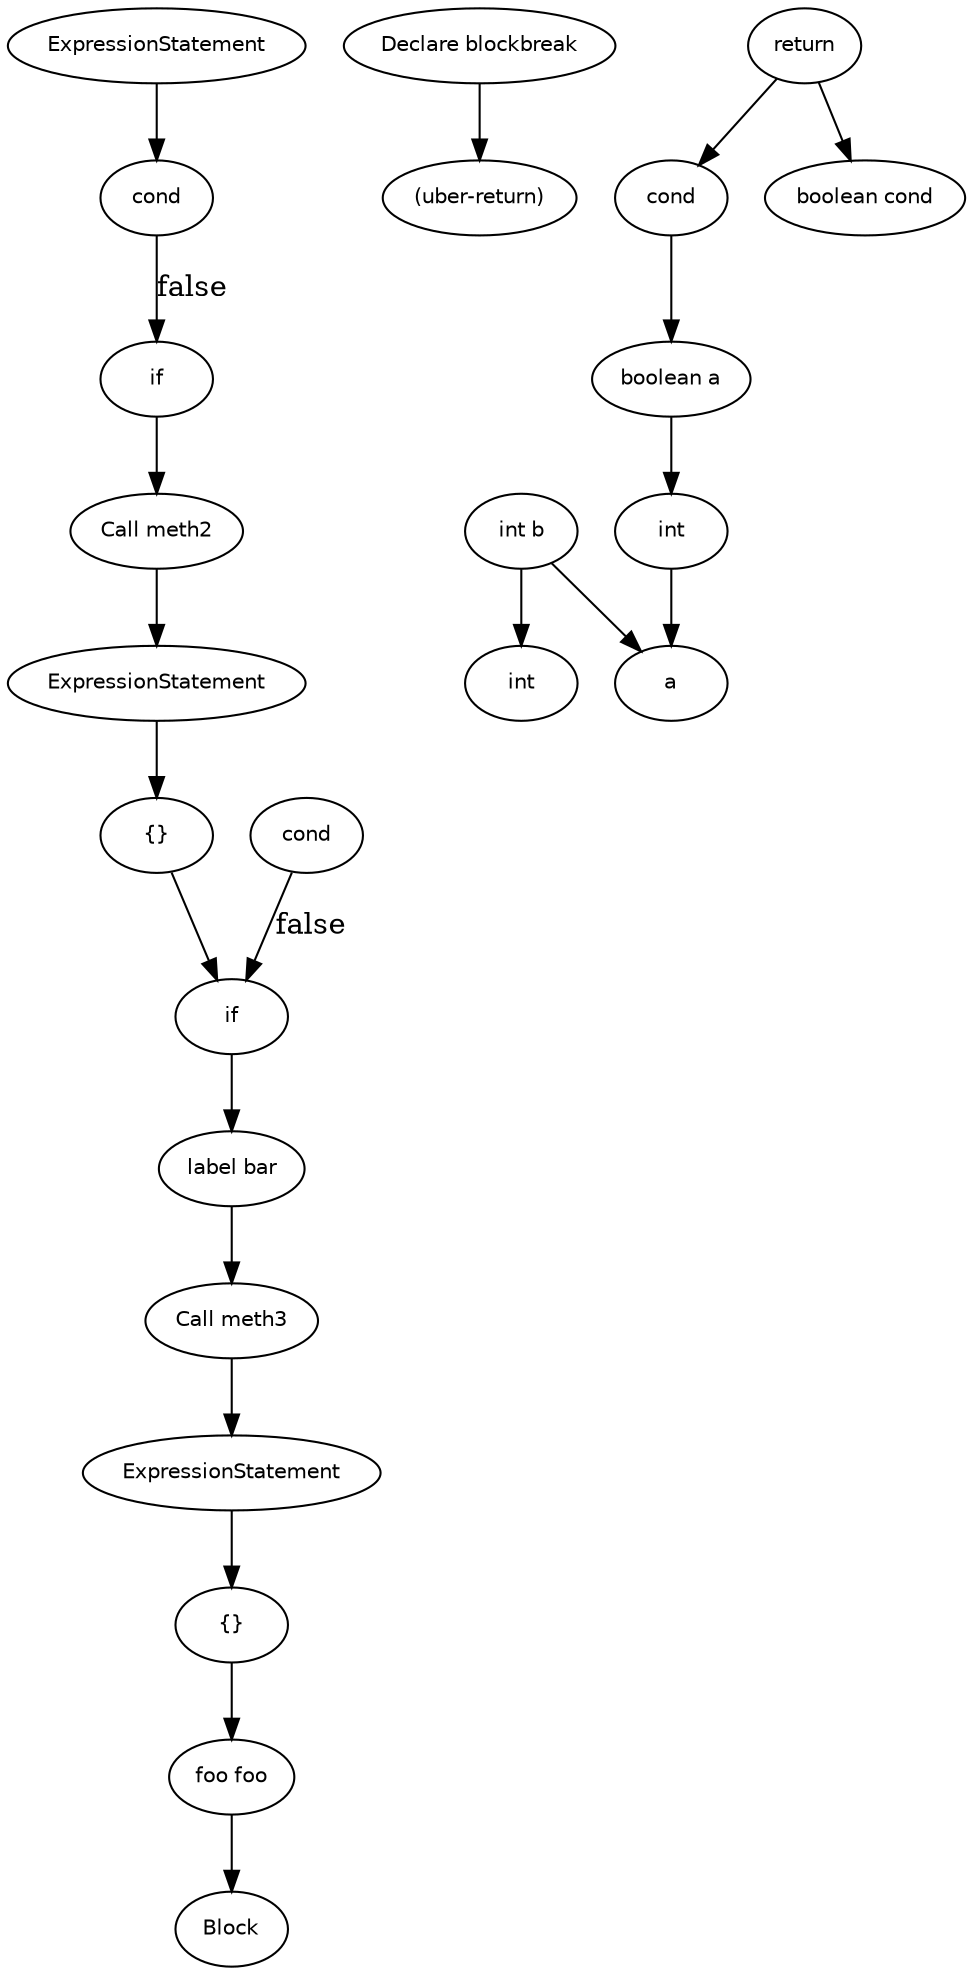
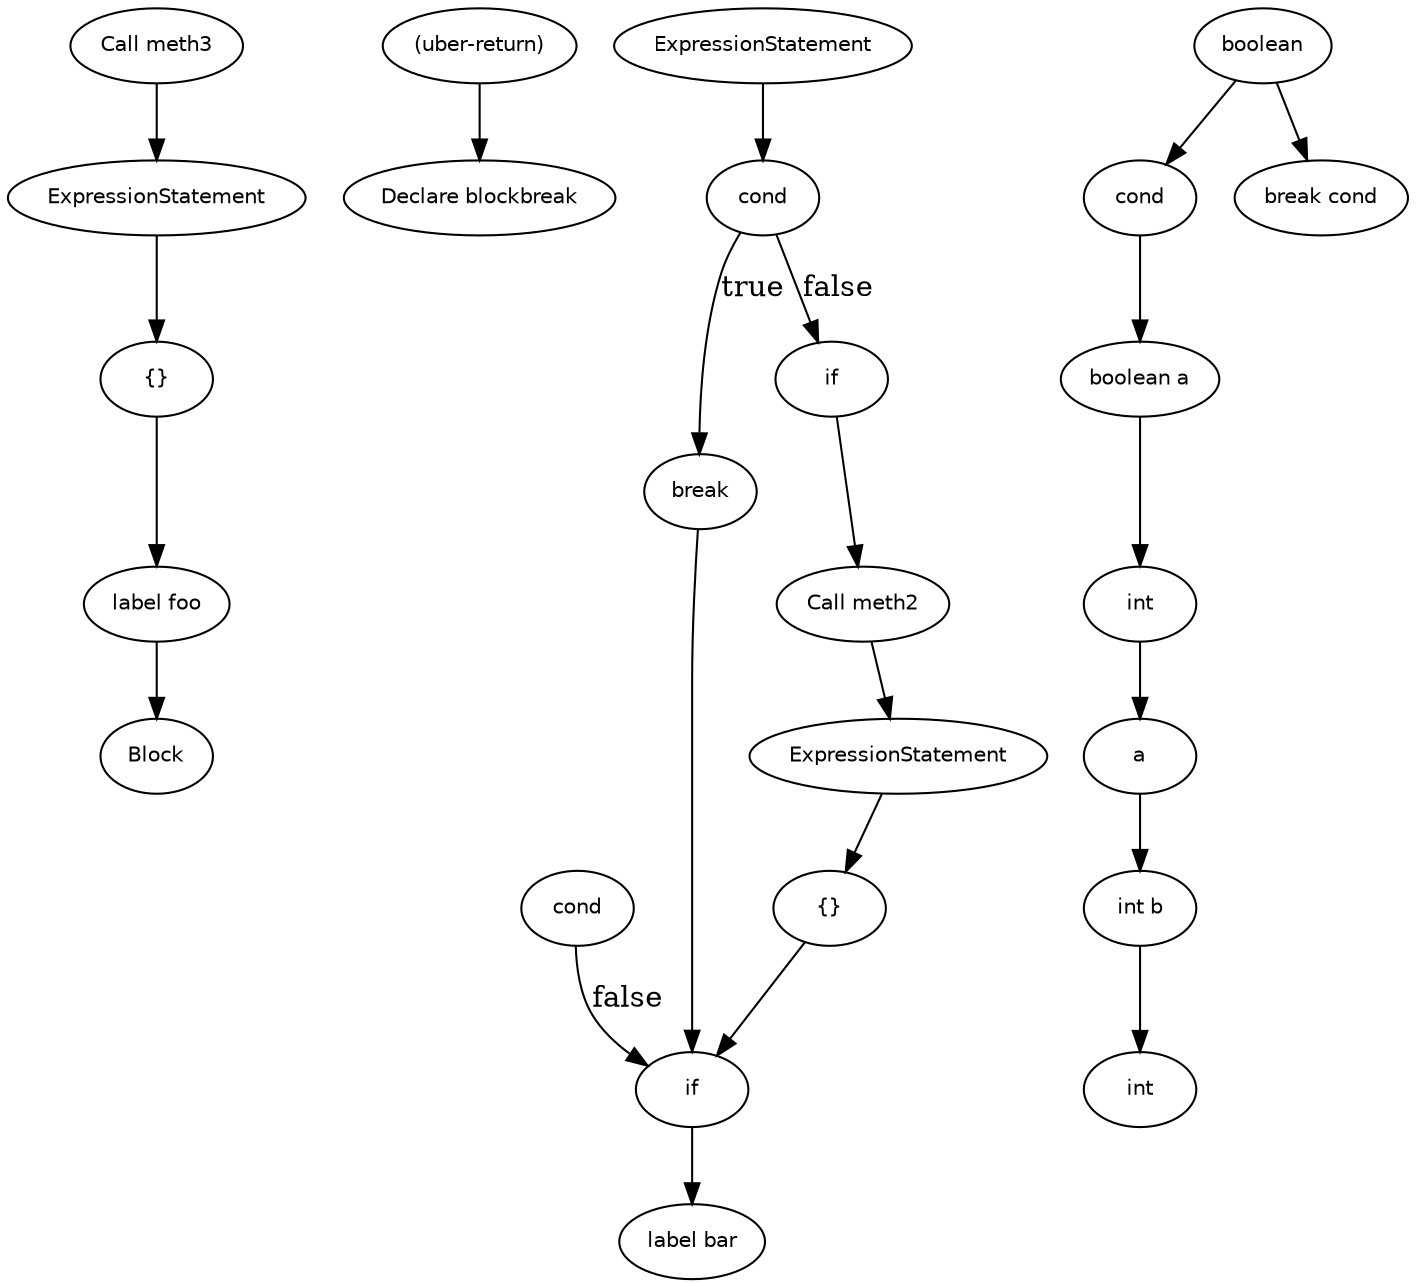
node "return": label "return" -> "boolean"
edge "Declare blockbreak" -> "(uber-return)": reversed
node "boolean cond": label "boolean cond" -> "break cond"
node "break": added
edge "int b" -> "a": reversed
edge "label bar" -> "Call meth3": removed
node "foo foo": label "foo foo" -> "label foo"
